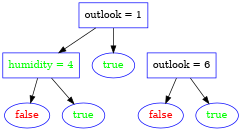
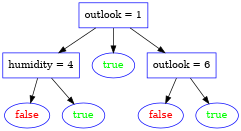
edge "outlook = 1" -> "outlook = 6": added
node "humidity = 4": fontcolor green -> black
